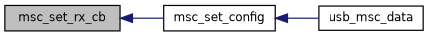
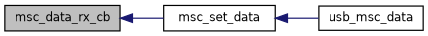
node "msc_set_rx_cb": label "msc_set_rx_cb" -> "msc_data_rx_cb"
node "msc_set_config": label "msc_set_config" -> "msc_set_data"
